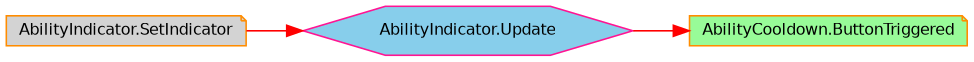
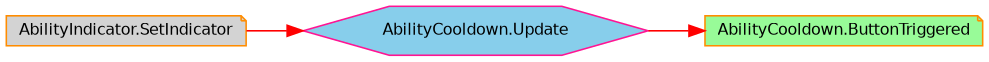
node "AbilityIndicator.Update": label "AbilityIndicator.Update" -> "AbilityCooldown.Update"
